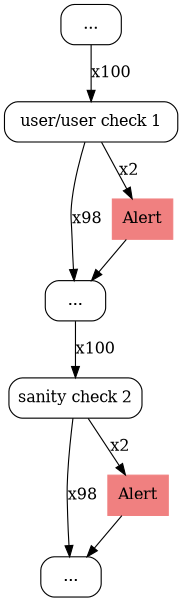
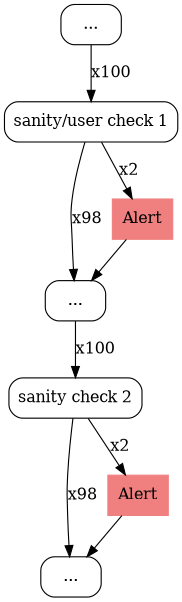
node "user/user check 1": label "user/user check 1" -> "sanity/user check 1"
